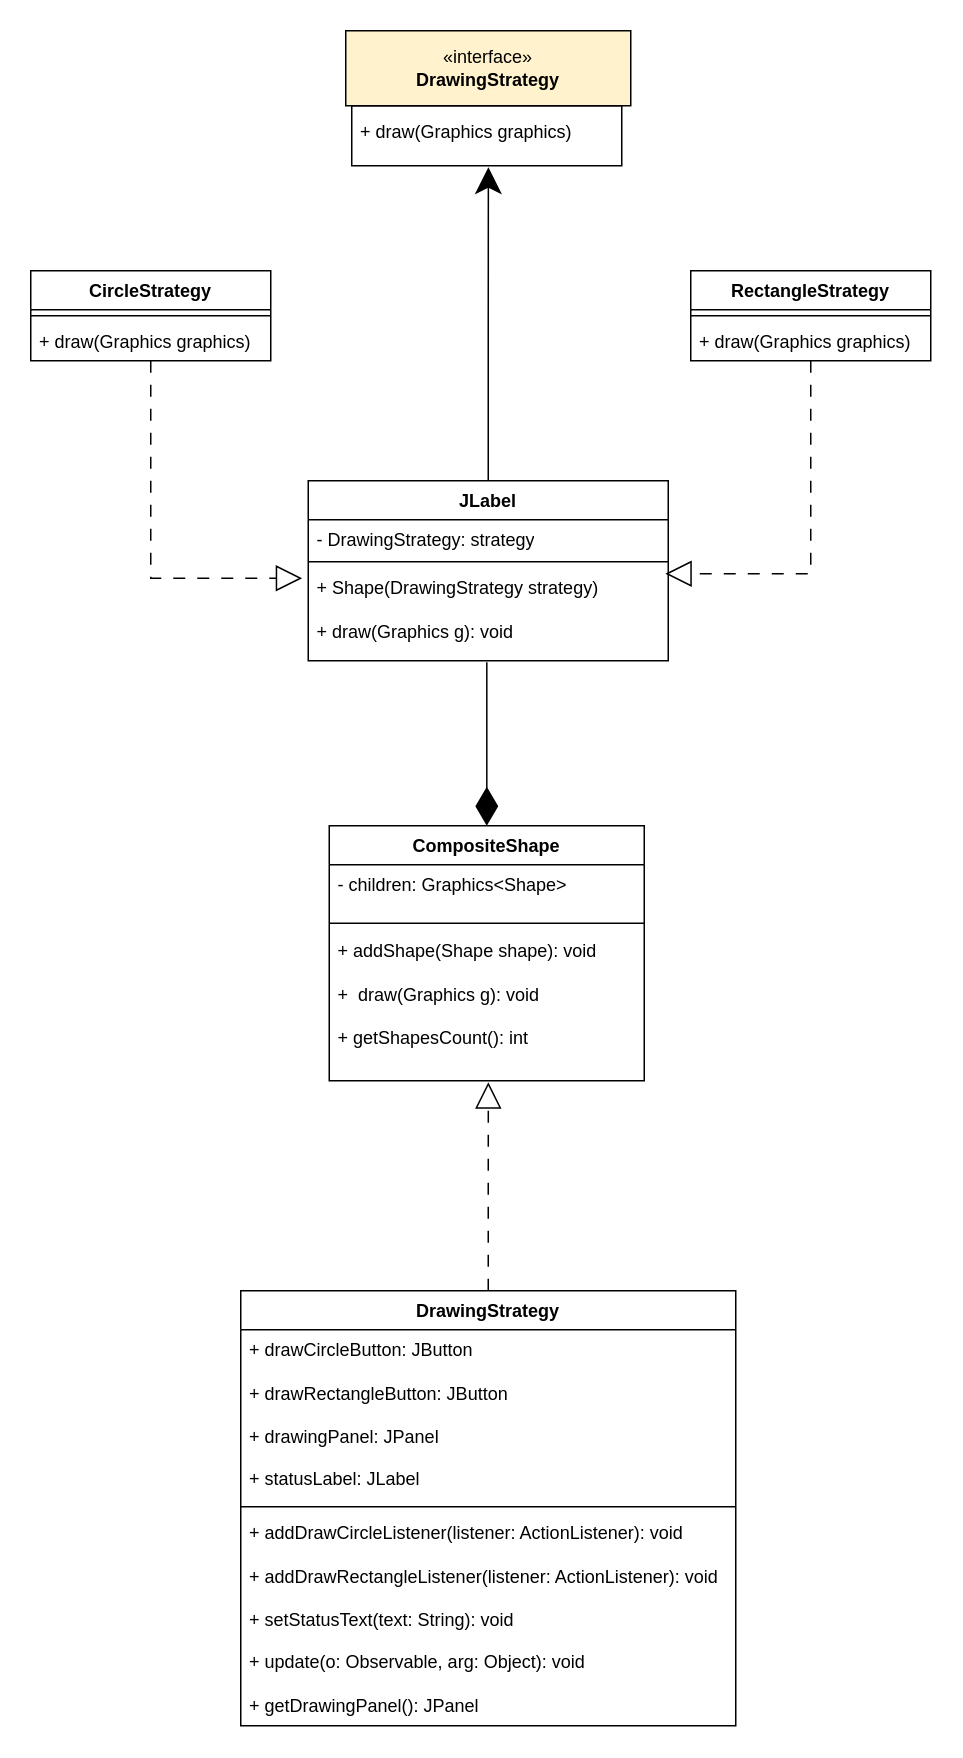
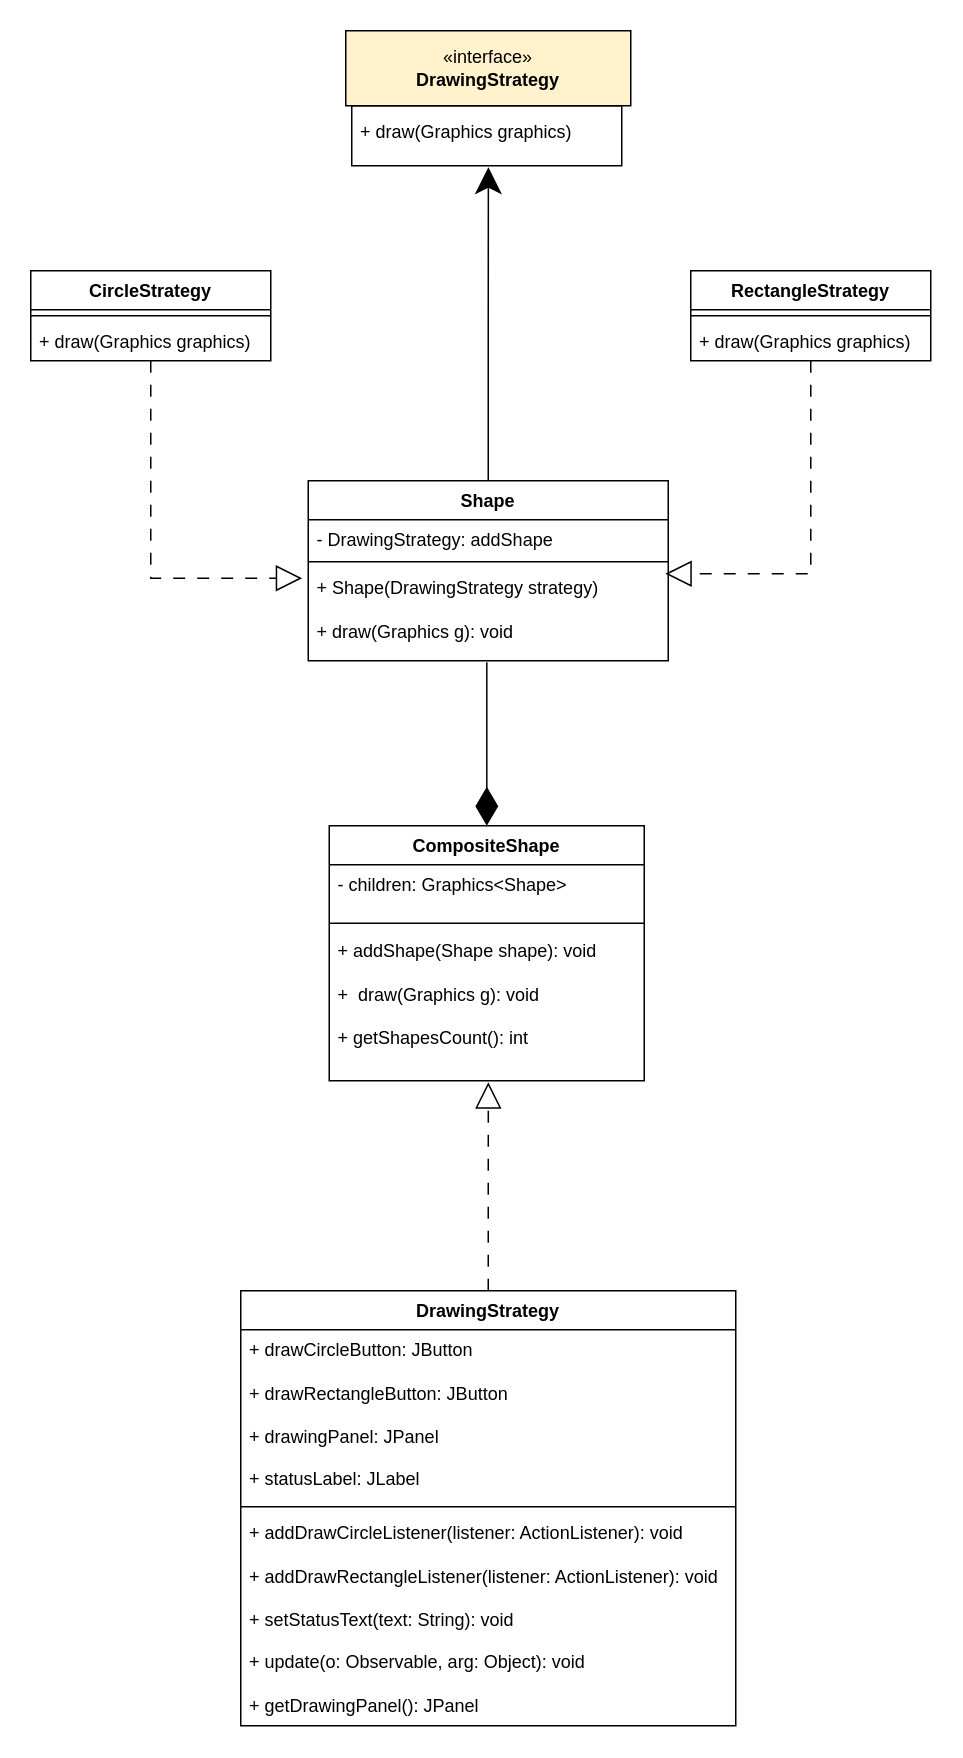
node "JLabel": label "JLabel" -> "Shape"
node "- DrawingStrategy: strategy": label "- DrawingStrategy: strategy" -> "- DrawingStrategy: addShape"
